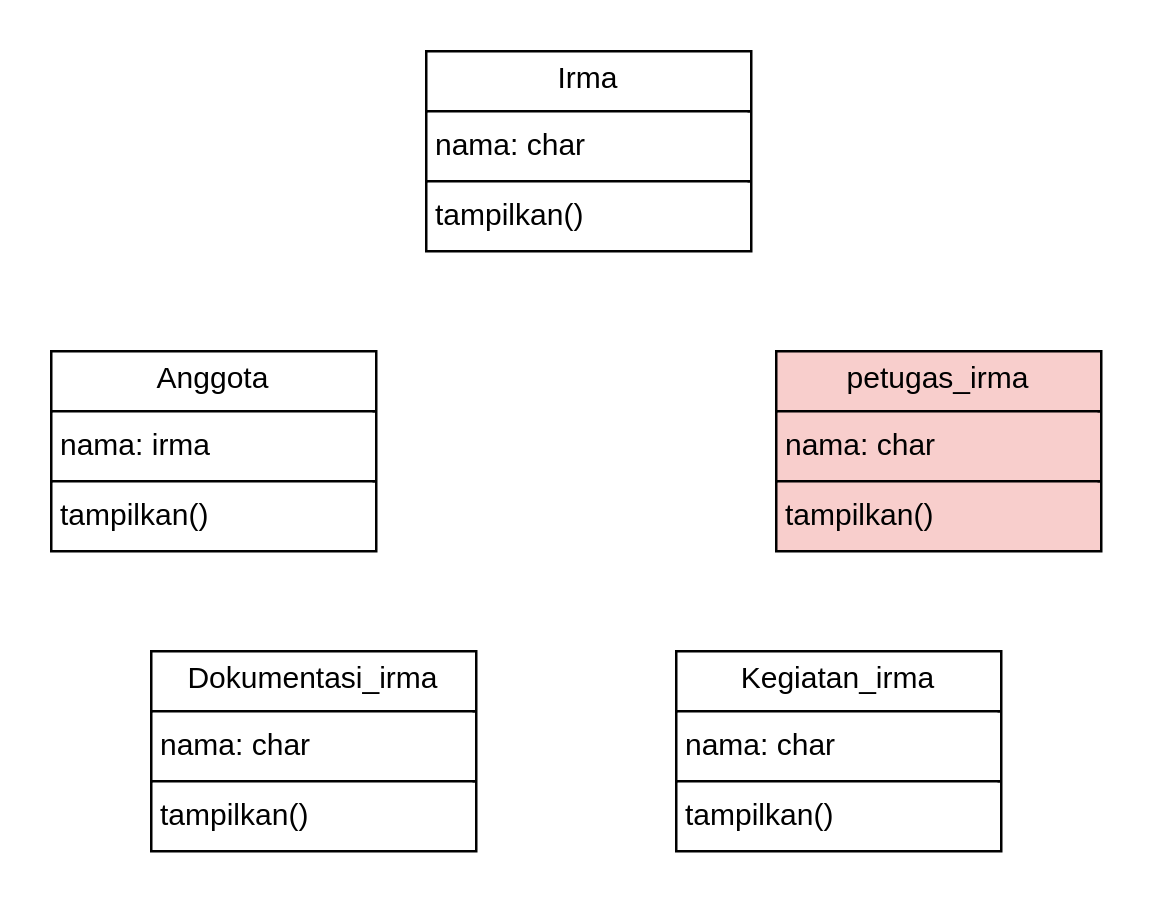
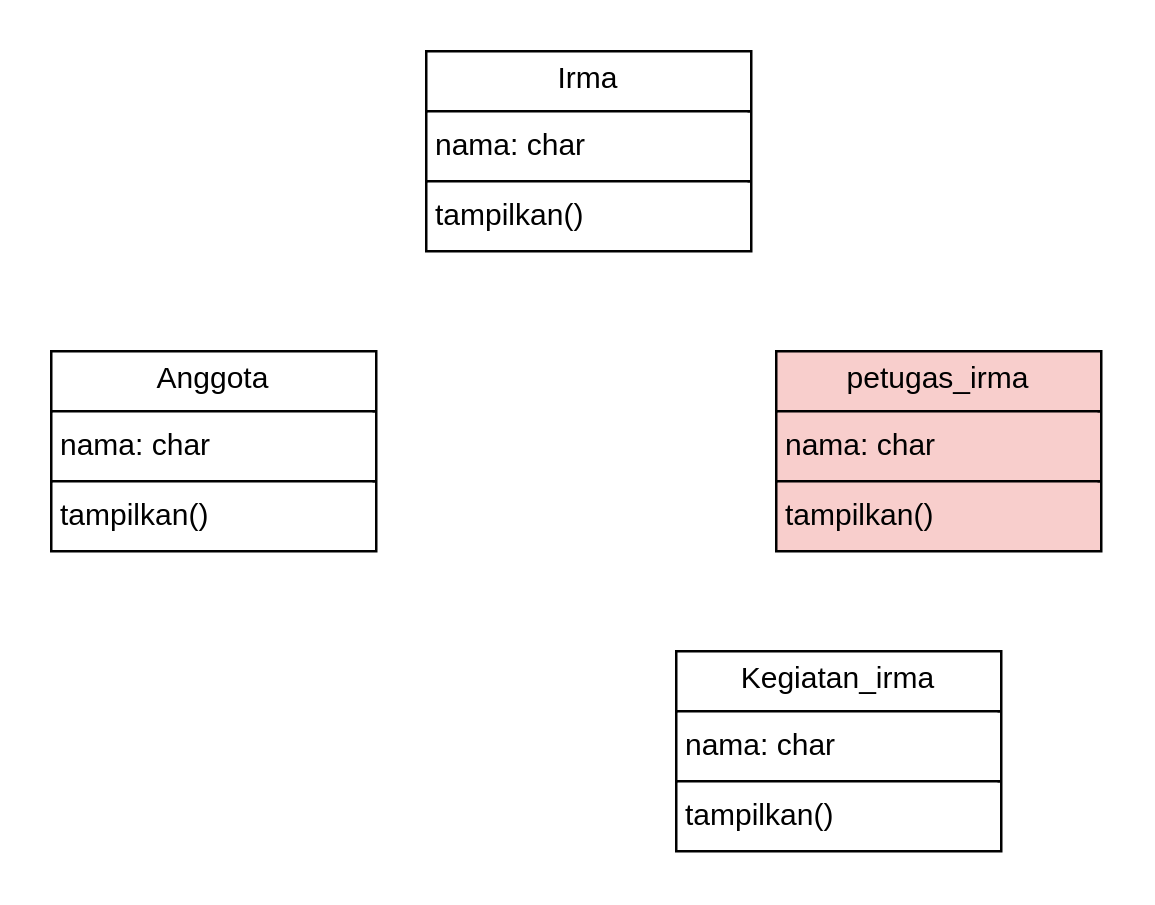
node "Anggota nama: irma tampilkan()": label "Anggota nama: irma tampilkan()" -> "Anggota nama: char tampilkan()"
node "Dokumentasi_irma nama: char tampilkan()": removed
